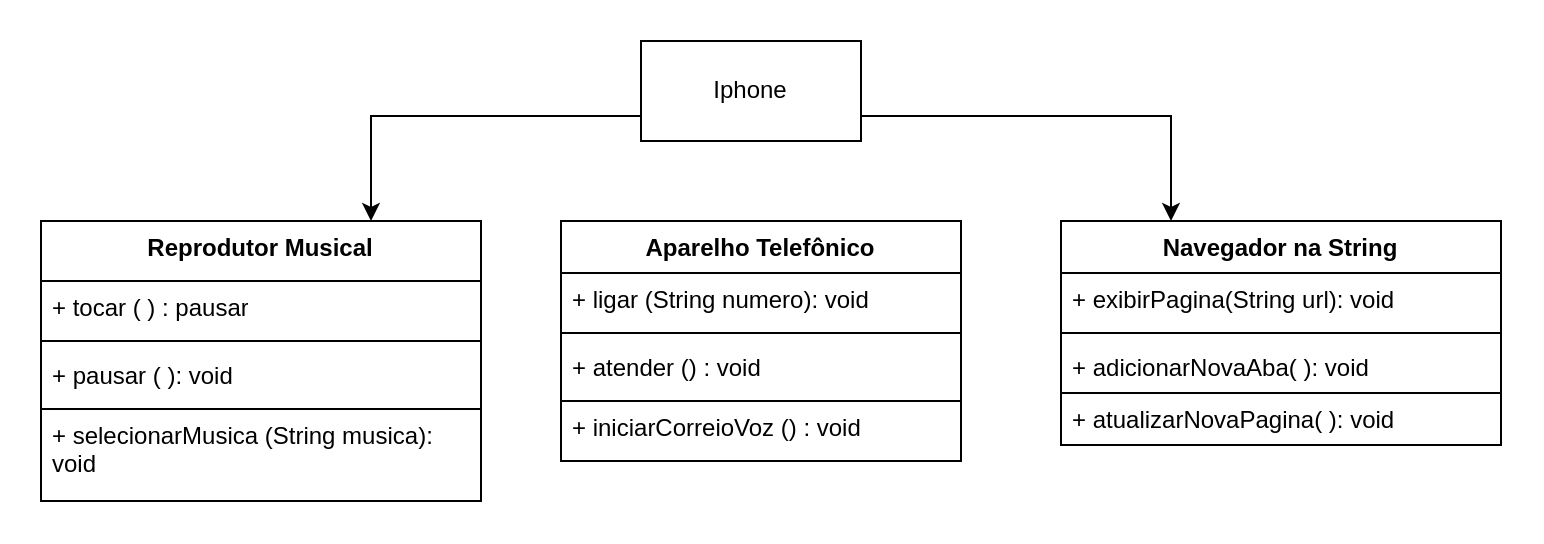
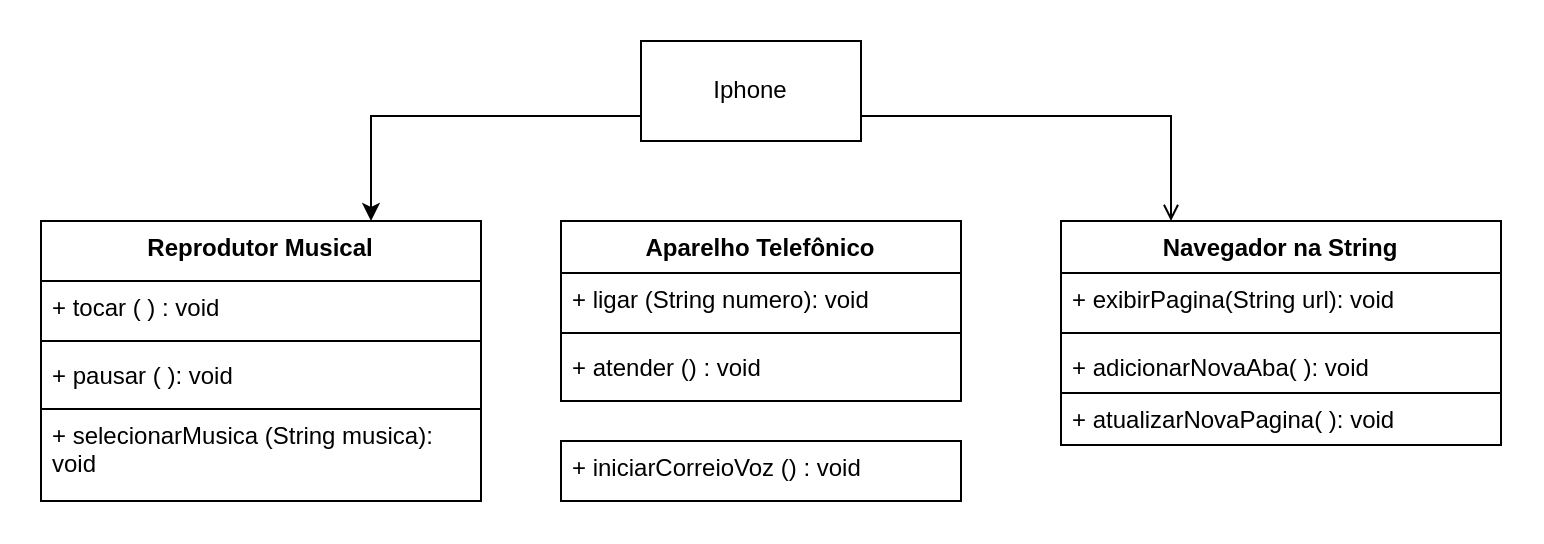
edge "Iphone" -> "Navegador na String": arrowhead classic -> open
node "+ tocar ( ) : pausar": label "+ tocar ( ) : pausar" -> "+ tocar ( ) : void"
node "+ iniciarCorreioVoz () : void": moved (761, 431) -> (761, 471)
